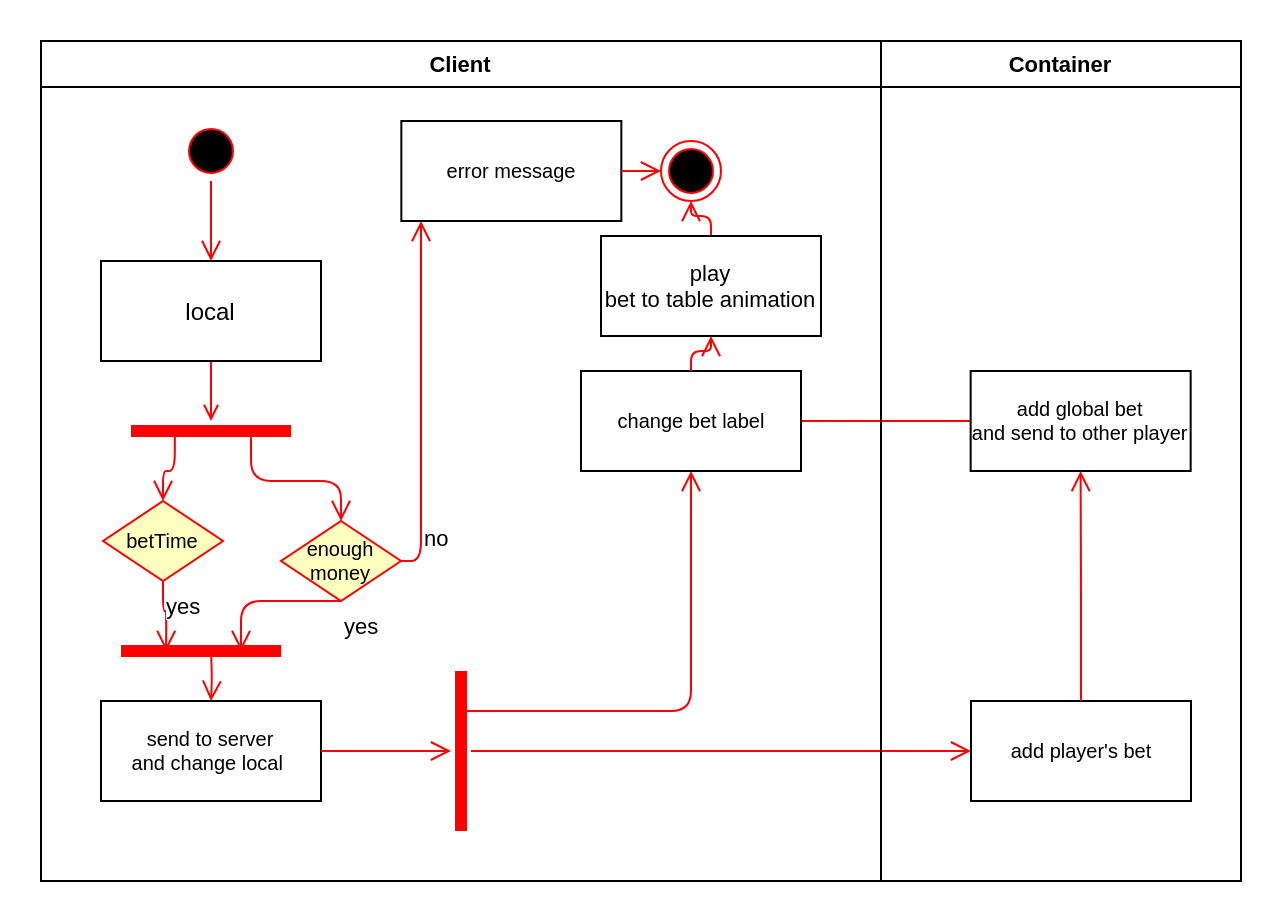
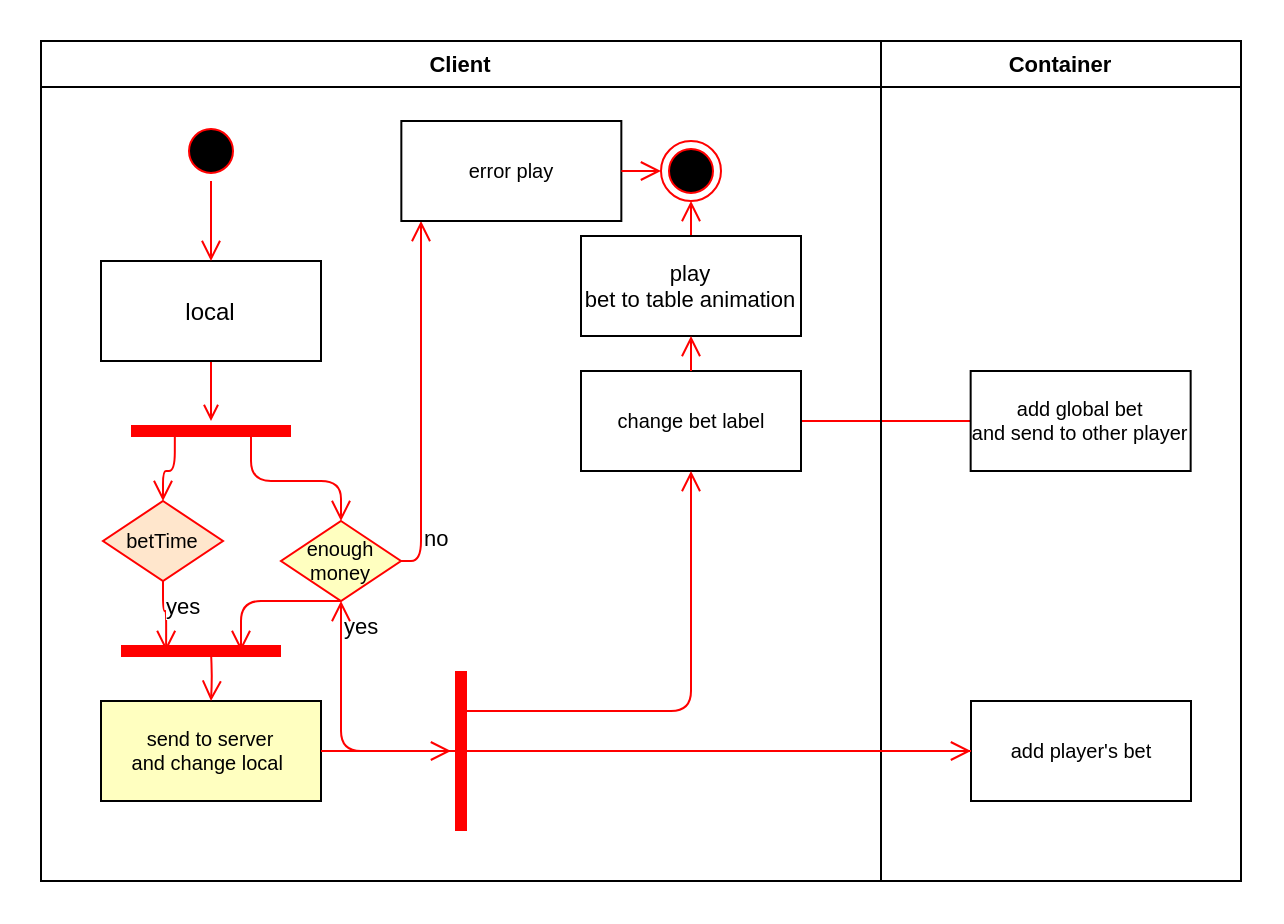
node "error message": label "error message" -> "error play"
node "play bet to table animation": moved (711, 286) -> (691, 286)
node "betTime": fillcolor #ffffc0 -> #ffe6cc
edge "add player's bet" -> "add global bet and send to other player": now "add player's bet" -> "enough money"
node "send to server and change local": fillcolor #ffffff -> #ffffc0
